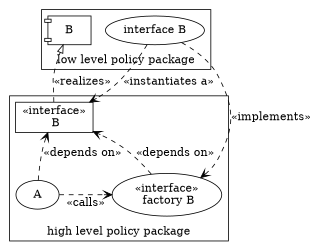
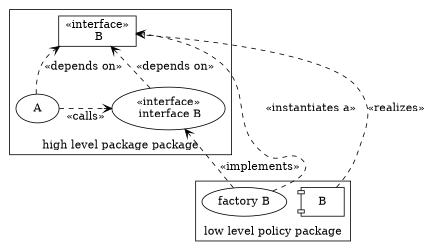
node "interface B": label "interface B" -> "factory B"
edge "«interface» B" -> "B": reversed
node "«interface» factory B": label "«interface» factory B" -> "«interface» interface B"
cluster "high level policy package": label "high level policy package" -> "high level package package"
